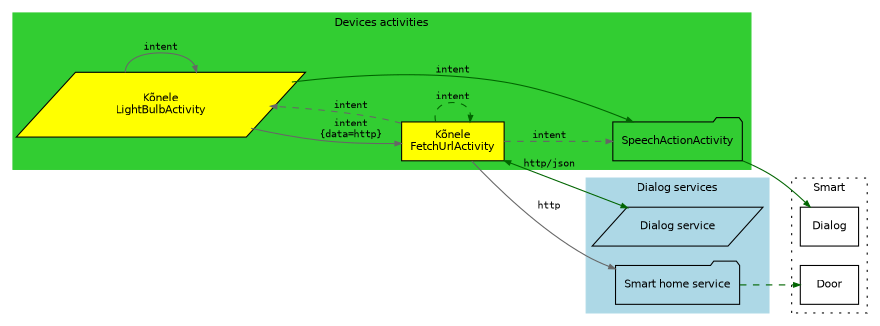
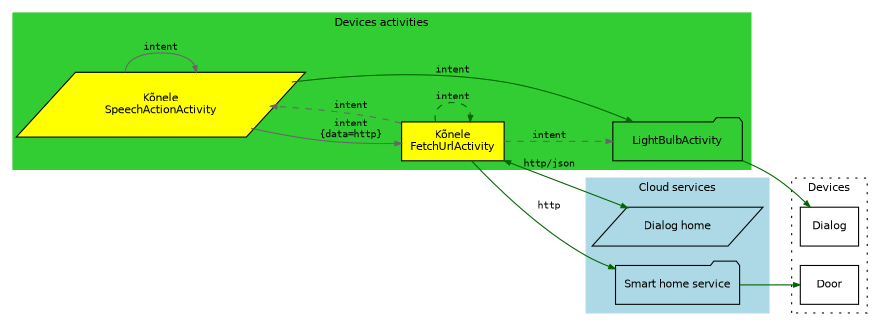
node "Kõnele LightBulbActivity": label "Kõnele LightBulbActivity" -> "Kõnele SpeechActionActivity"
node "SpeechActionActivity": label "SpeechActionActivity" -> "LightBulbActivity"
cluster "Dialog services": label "Dialog services" -> "Cloud services"
cluster "Smart": label "Smart" -> "Devices"
edge "Kõnele FetchUrlActivity" -> "Smart home service": color gray40 -> darkgreen
node "Dialog service": label "Dialog service" -> "Dialog home"
edge "Smart home service" -> "Door": style dashed -> solid
